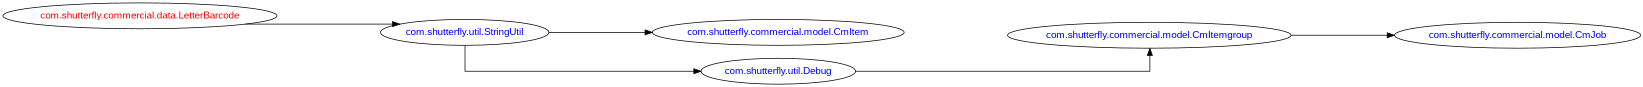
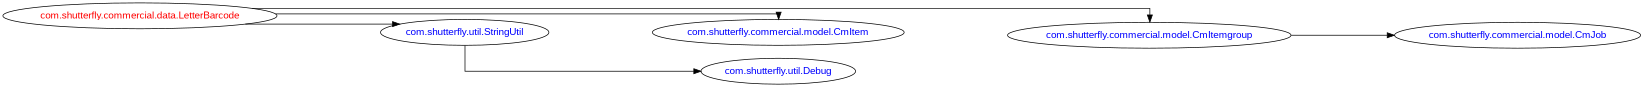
edge "com.shutterfly.util.StringUtil" -> "com.shutterfly.commercial.model.CmItem": now "com.shutterfly.commercial.data.LetterBarcode" -> "com.shutterfly.commercial.model.CmItem"
edge "com.shutterfly.util.Debug" -> "com.shutterfly.commercial.model.CmItemgroup": now "com.shutterfly.commercial.data.LetterBarcode" -> "com.shutterfly.commercial.model.CmItemgroup"
